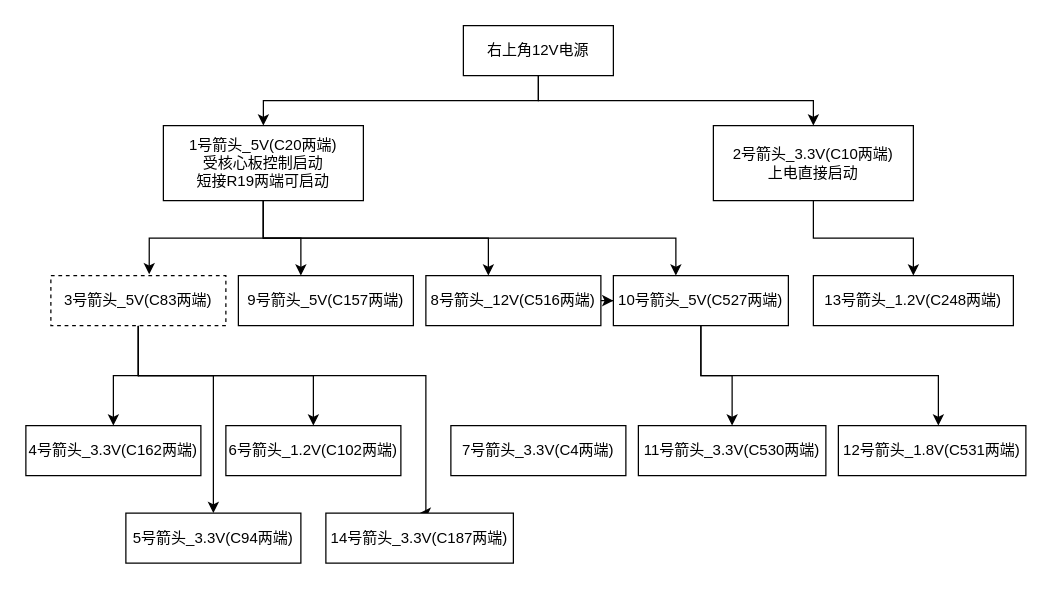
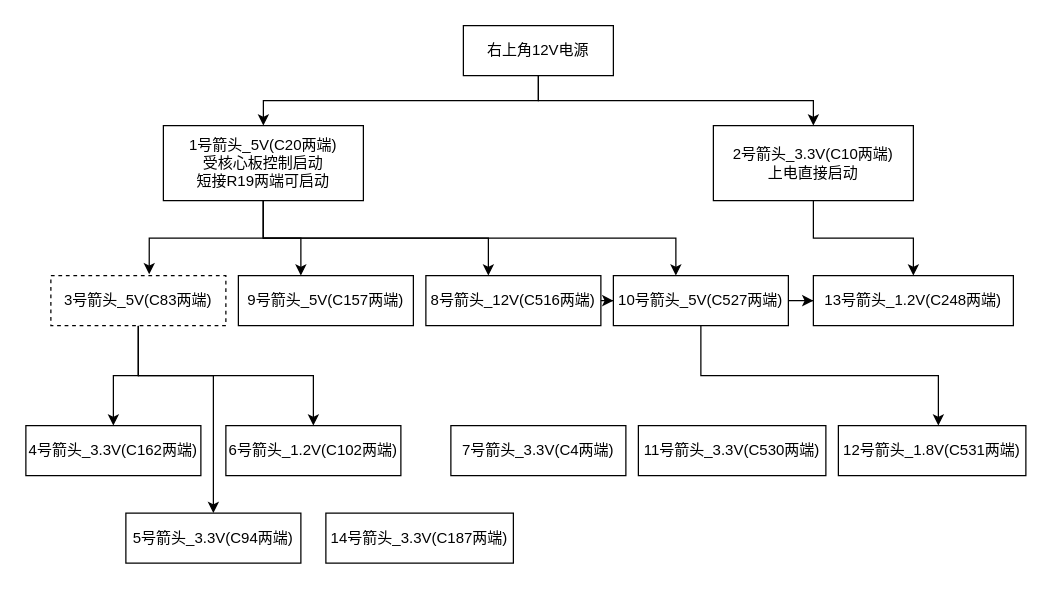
edge "3号箭头_5V(C83两端)" -> "14号箭头_3.3V(C187两端)": removed
edge "10号箭头_5V(C527两端)" -> "11号箭头_3.3V(C530两端)": now "10号箭头_5V(C527两端)" -> "13号箭头_1.2V(C248两端)"
